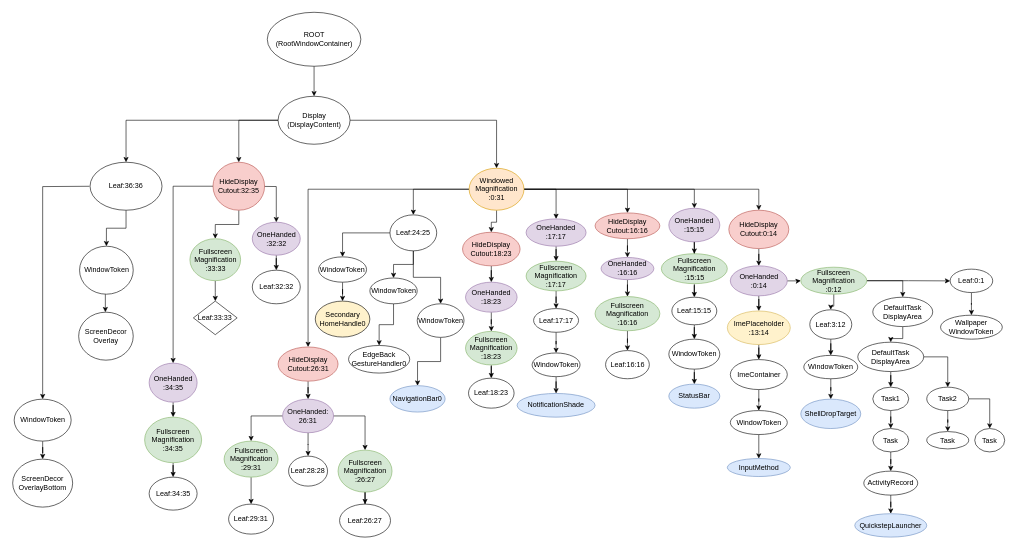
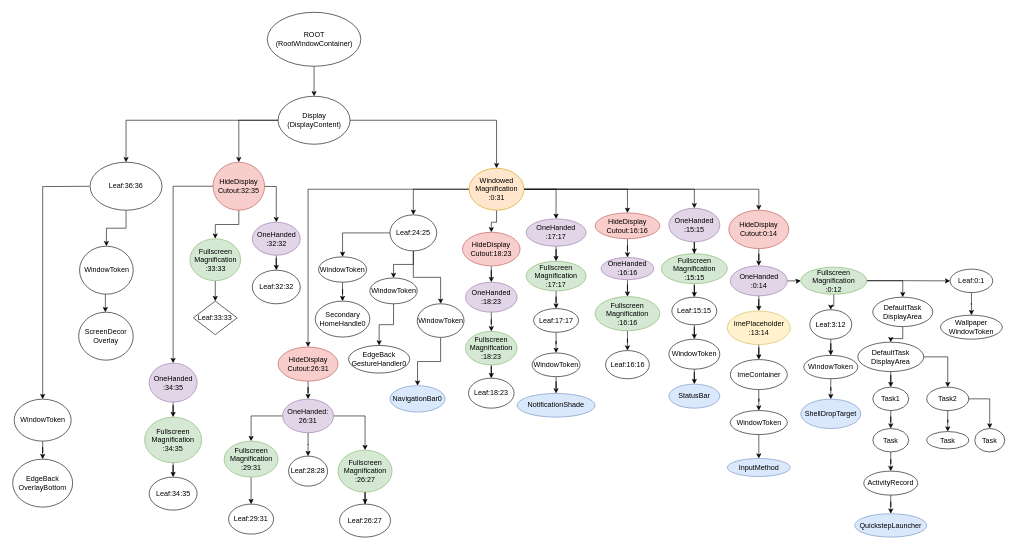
node "Secondary HomeHandle0": fillcolor #fff2cc -> #ffffff
node "ScreenDecor OverlayBottom": label "ScreenDecor OverlayBottom" -> "EdgeBack OverlayBottom"
